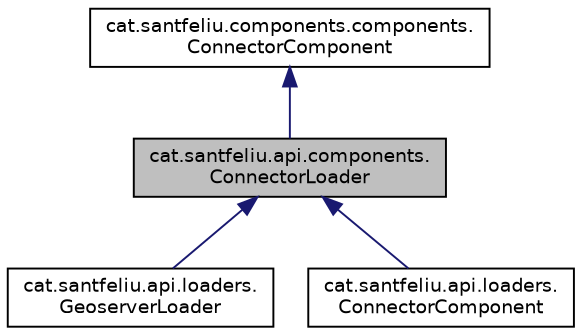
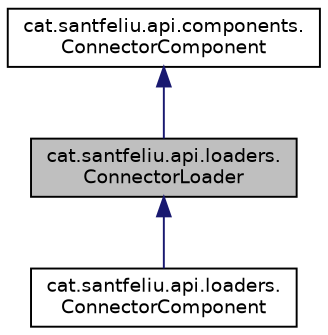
node "cat.santfeliu.components.components. ConnectorComponent": label "cat.santfeliu.components.components. ConnectorComponent" -> "cat.santfeliu.api.components. ConnectorComponent"
node "cat.santfeliu.api.components. ConnectorLoader": label "cat.santfeliu.api.components. ConnectorLoader" -> "cat.santfeliu.api.loaders. ConnectorLoader"
node "cat.santfeliu.api.loaders. GeoserverLoader": removed
